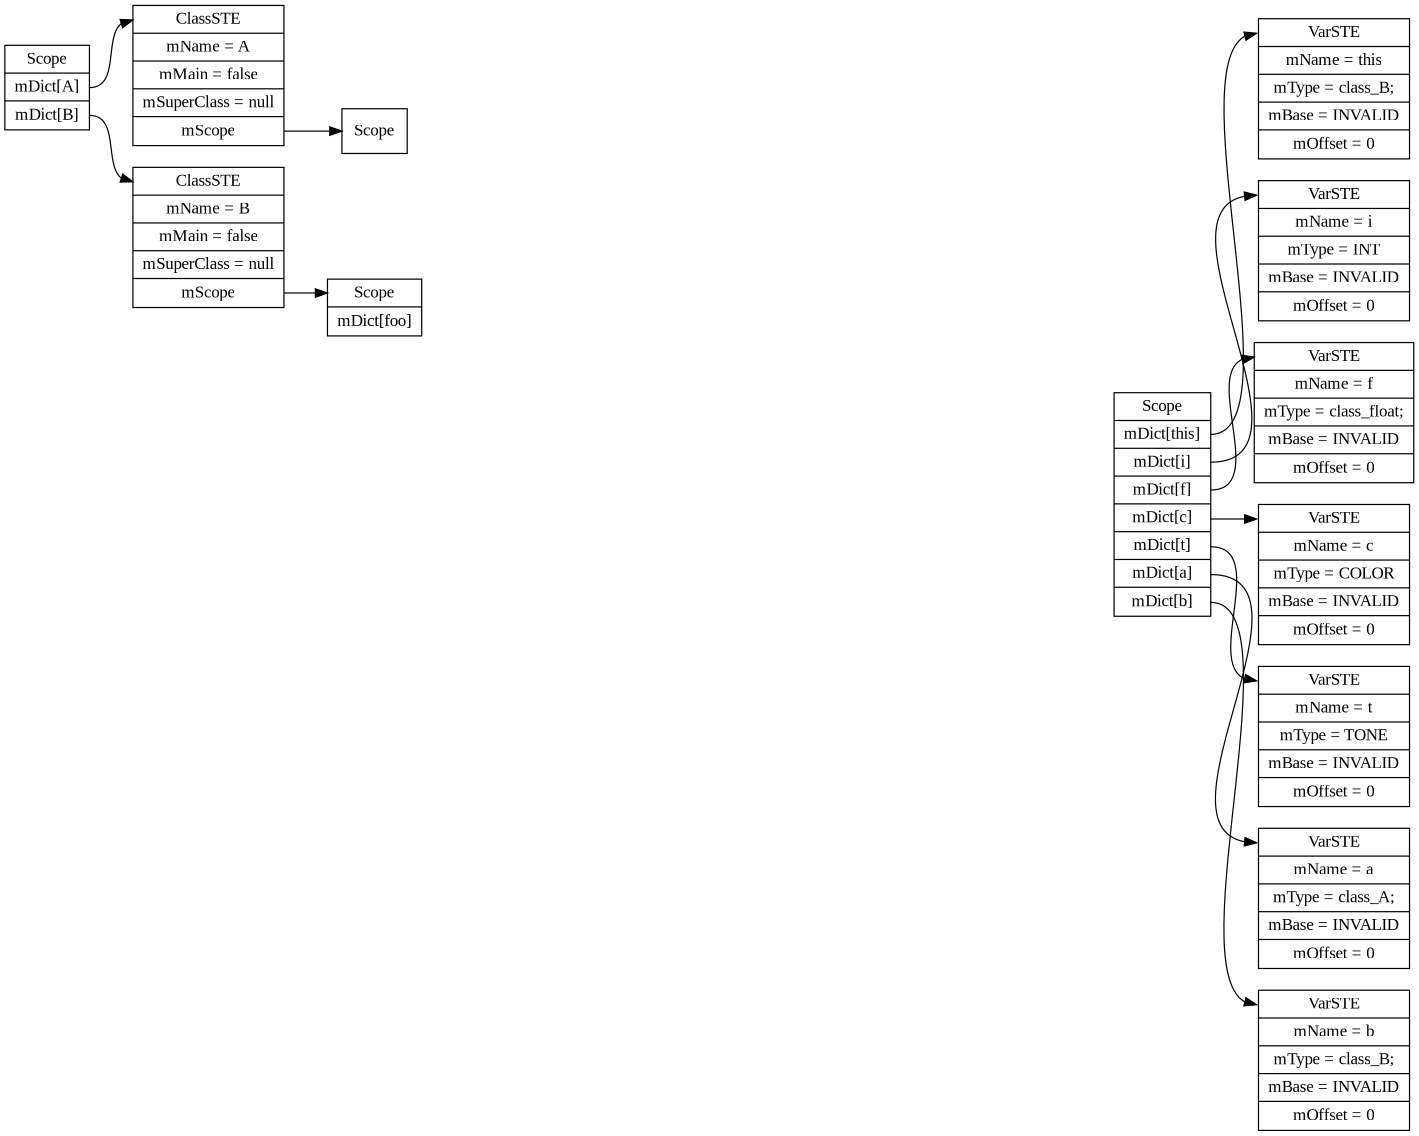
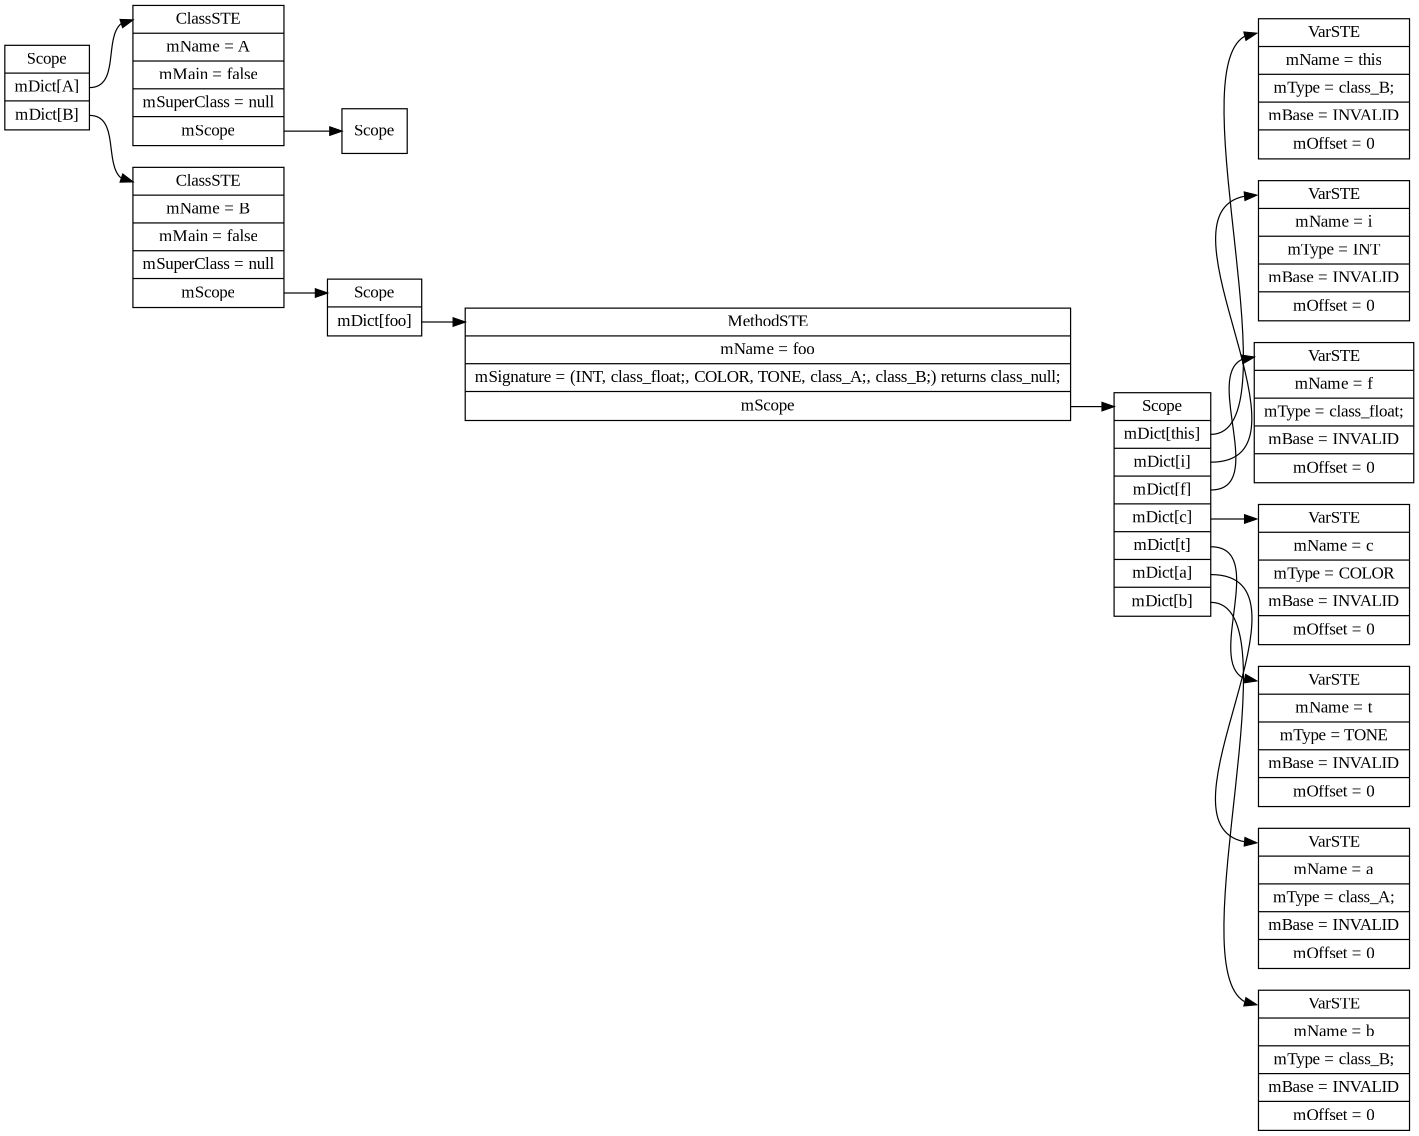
node "MethodSTE": added
